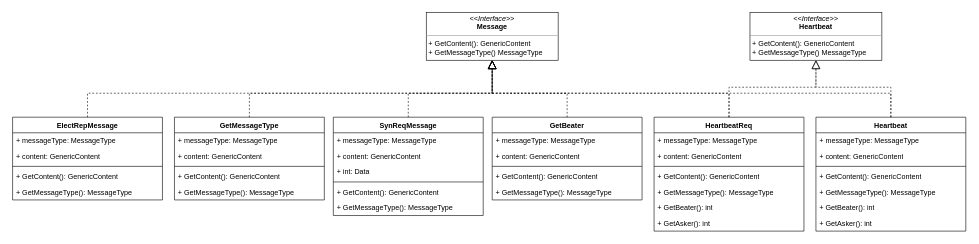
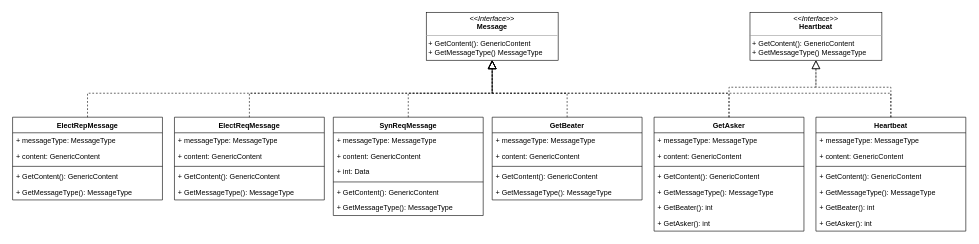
node "GetMessageType": label "GetMessageType" -> "ElectReqMessage"
node "HeartbeatReq": label "HeartbeatReq" -> "GetAsker"
